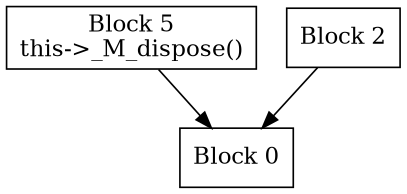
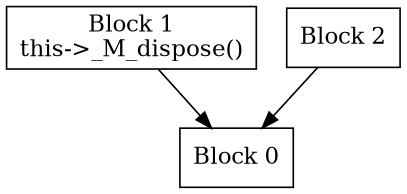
node "Block 5 this->_M_dispose()": label "Block 5 this->_M_dispose()" -> "Block 1 this->_M_dispose()"
